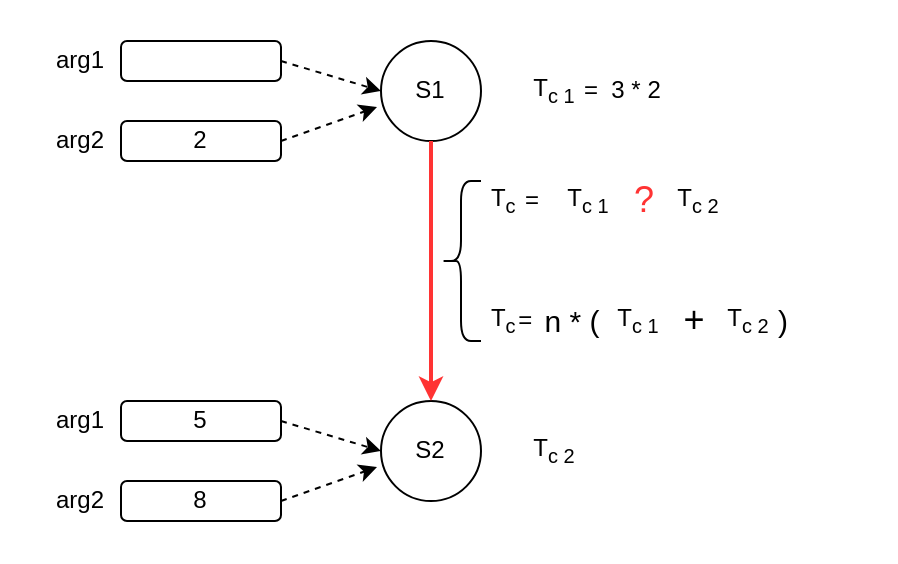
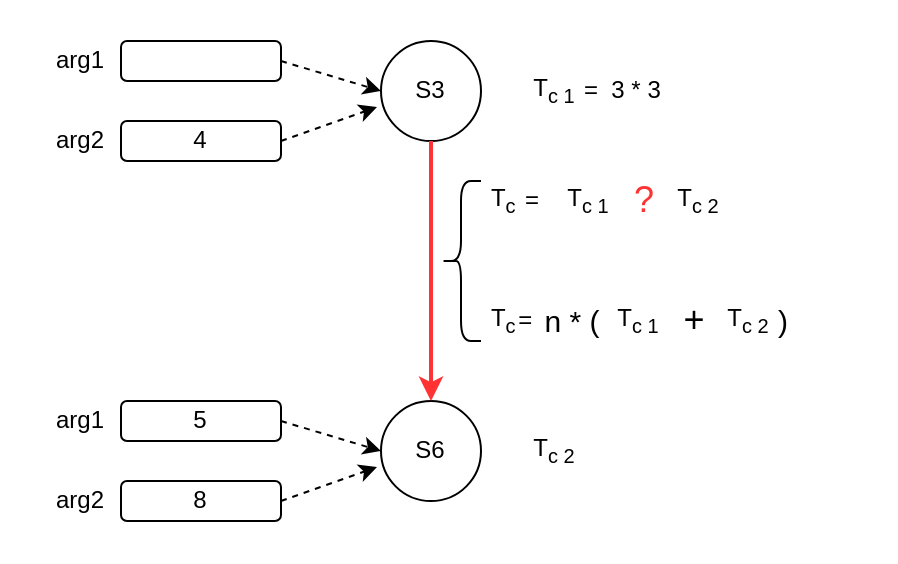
node "S1": label "S1" -> "S3"
node "= 3 * 2": label "= 3 * 2" -> "= 3 * 3"
node "2": label "2" -> "4"
node "S2": label "S2" -> "S6"
